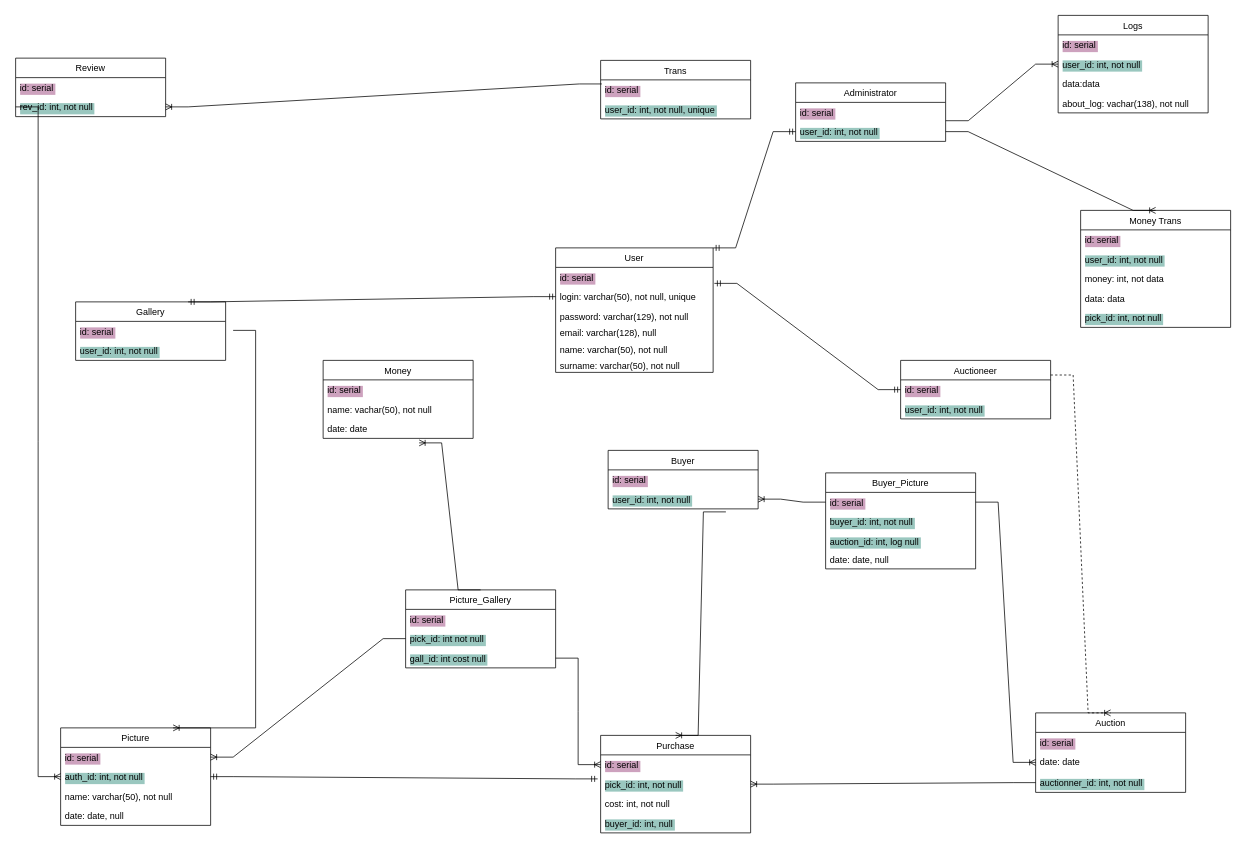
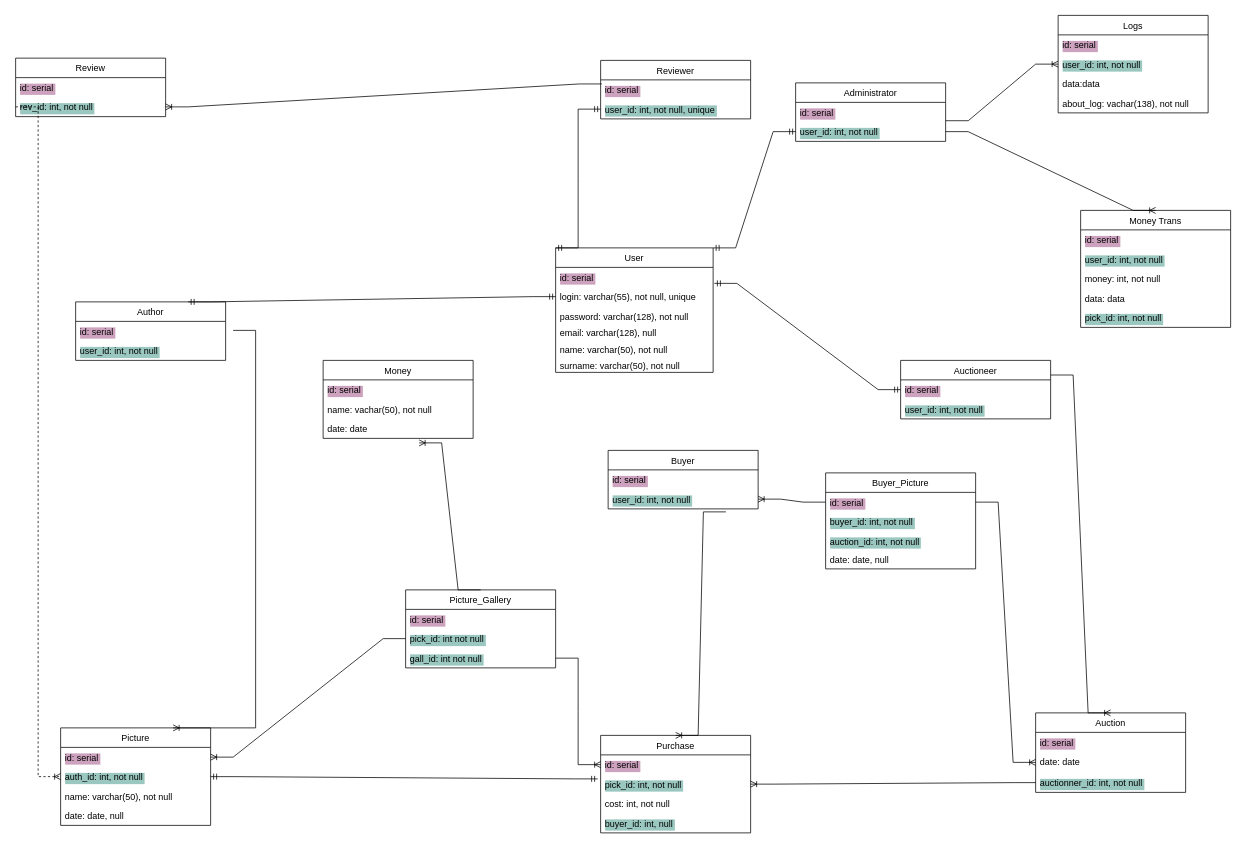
node "Trans": label "Trans" -> "Reviewer"
edge "user_id: int, not null, unique" -- "User": added
node "money: int, not data": label "money: int, not data" -> "money: int, not null"
node "login: varchar(50), not null, unique": label "login: varchar(50), not null, unique" -> "login: varchar(55), not null, unique"
node "Gallery": label "Gallery" -> "Author"
node "password: varchar(129), not null": label "password: varchar(129), not null" -> "password: varchar(128), not null"
edge "rev_id: int, not null" -> "auth_id: int, not null": style solid -> dashed
edge "Auctioneer" -> "Auction": style dashed -> solid
node "auction_id: int, log null": label "auction_id: int, log null" -> "auction_id: int, not null"
node "gall_id: int cost null": label "gall_id: int cost null" -> "gall_id: int not null"
